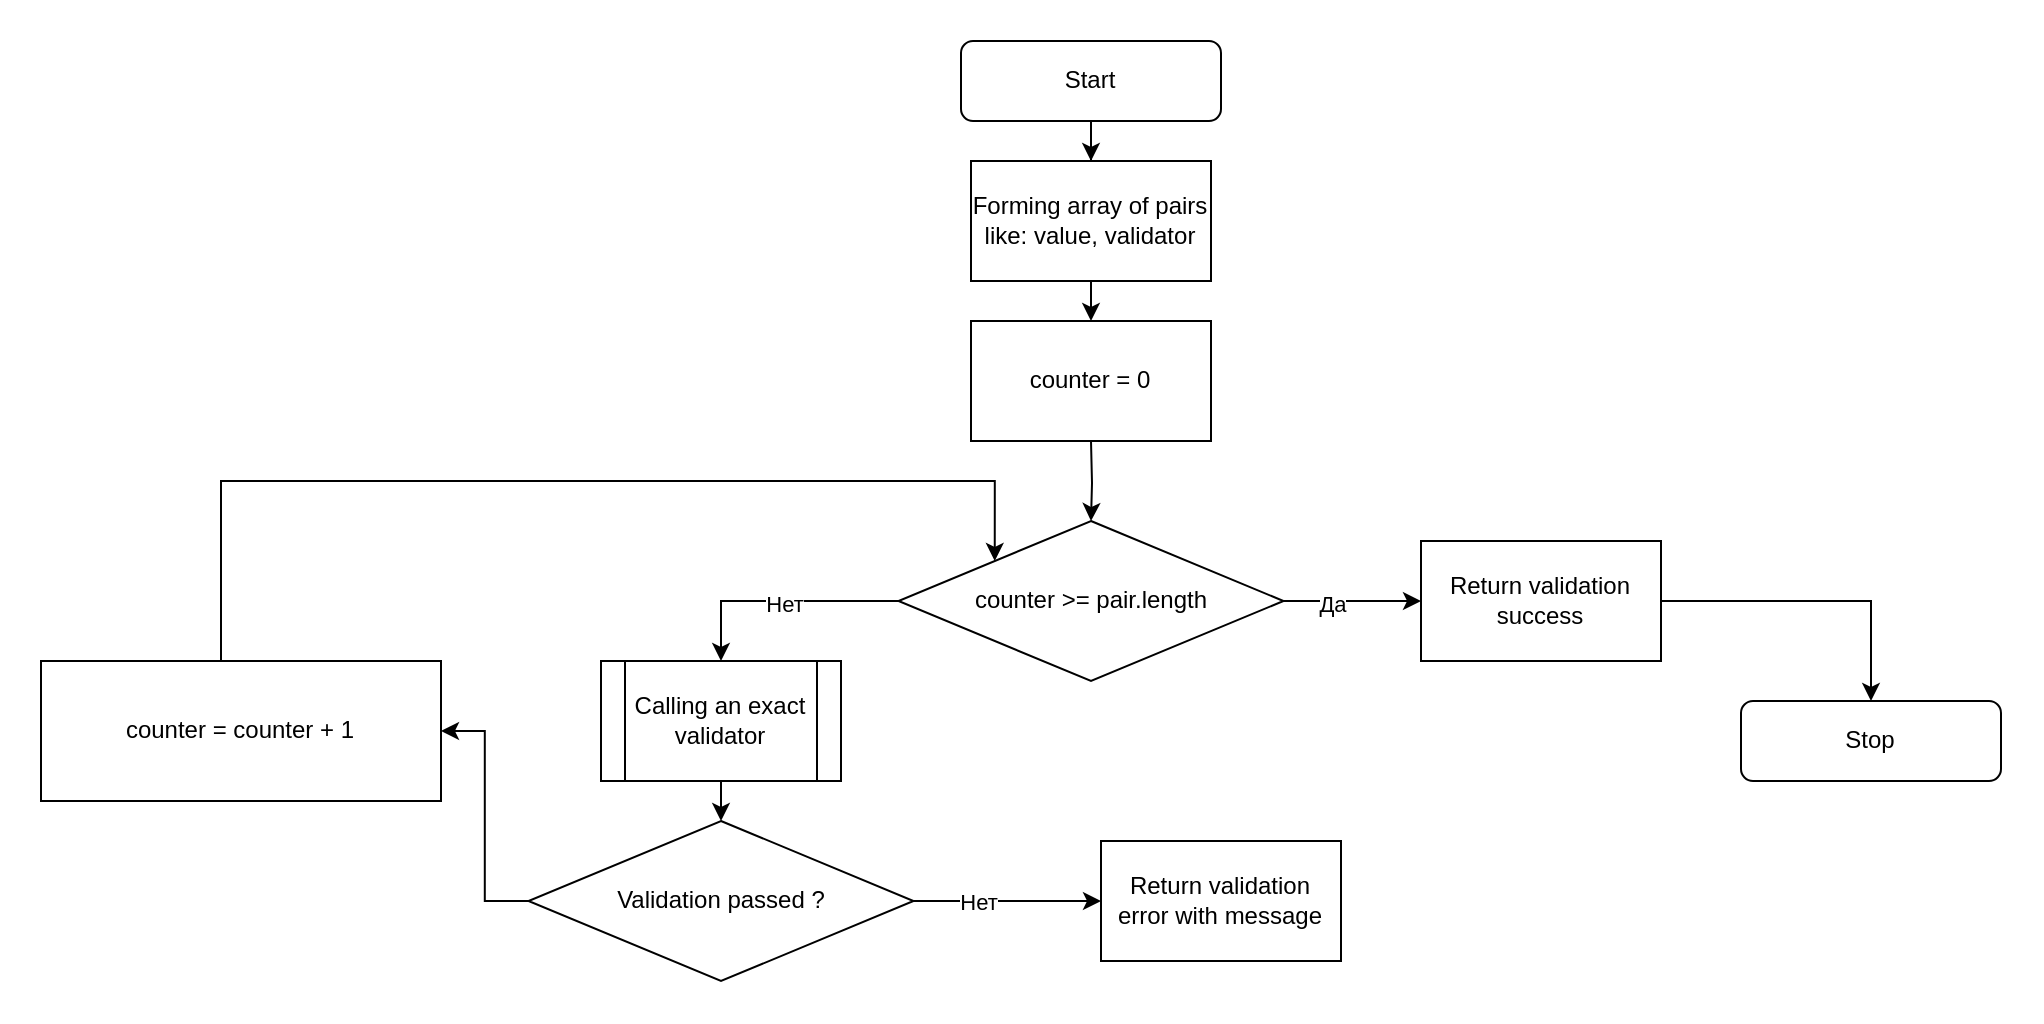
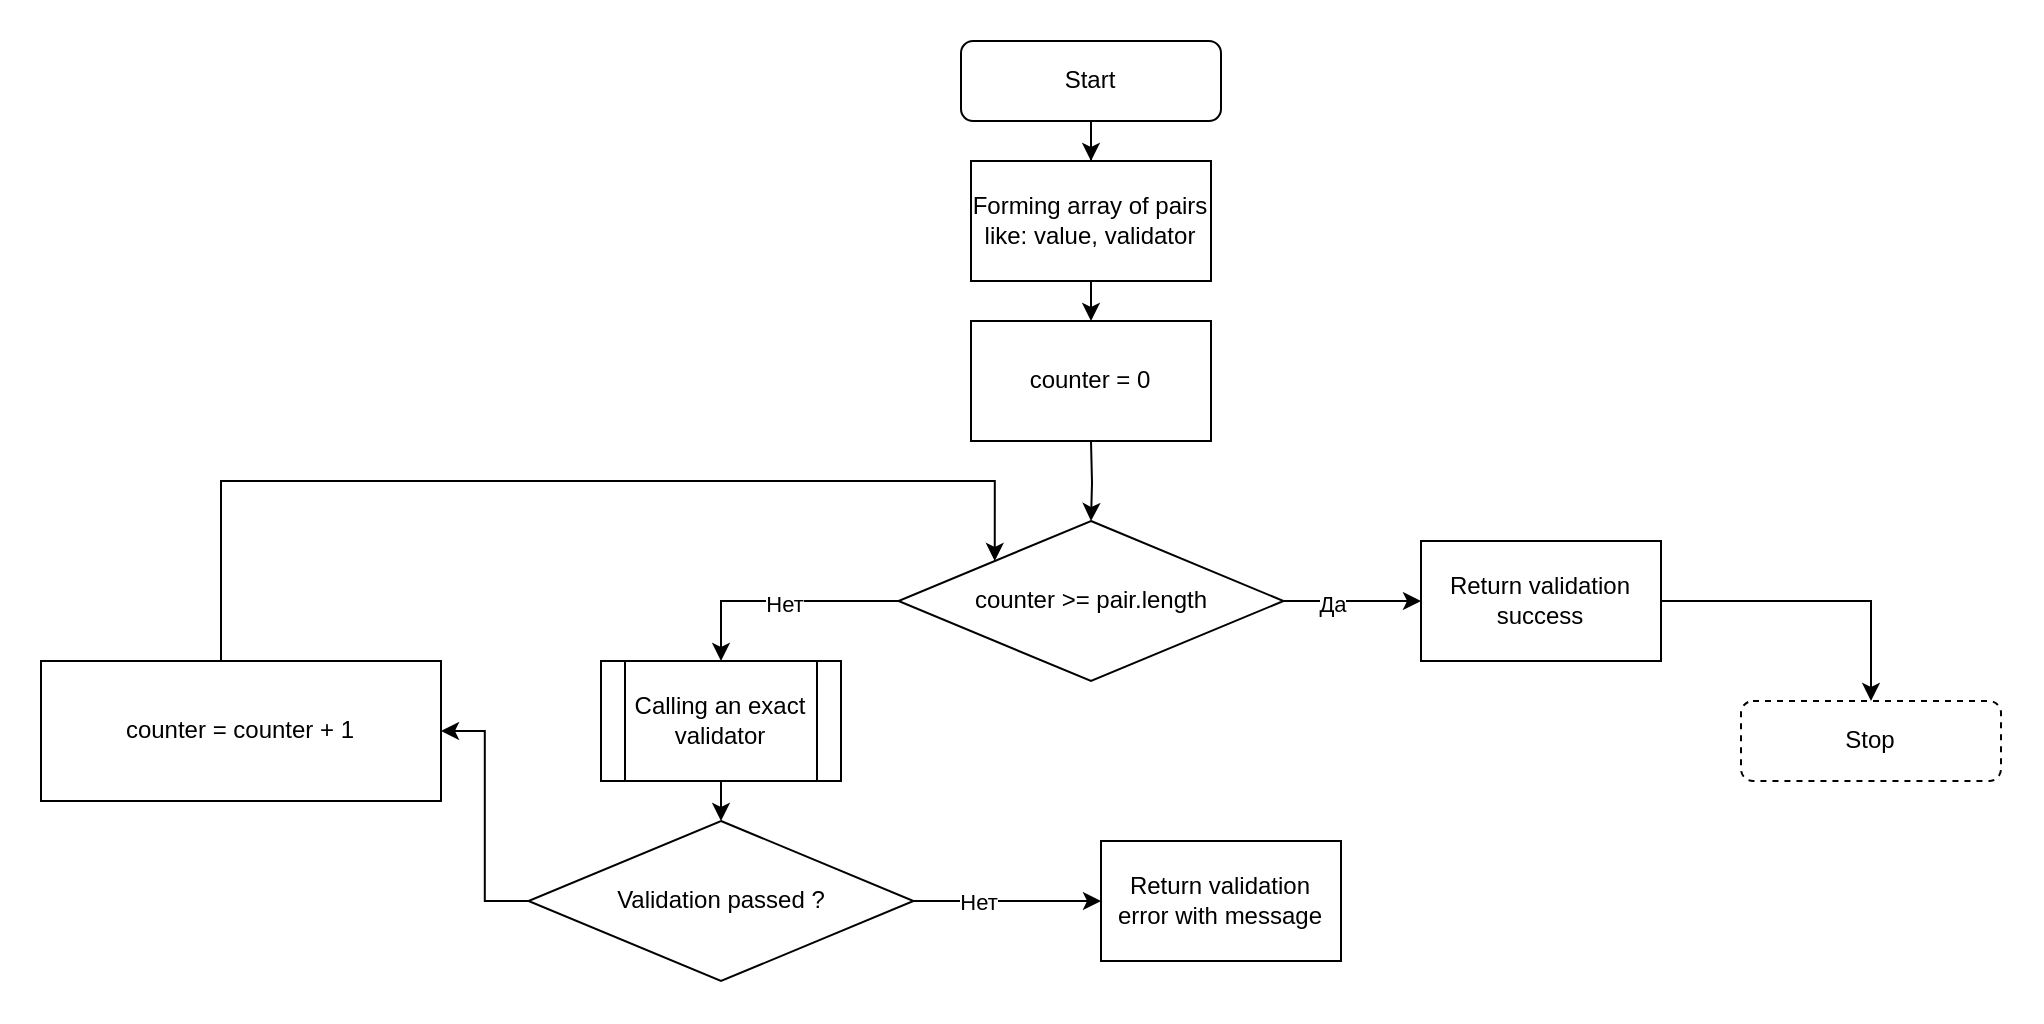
node "Stop": style solid -> dashed
